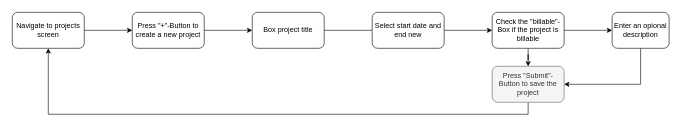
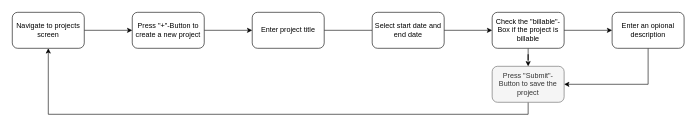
node "Box project title": label "Box project title" -> "Enter project title"
node "Select start date and end new": label "Select start date and end new" -> "Select start date and end date"
node "Enter an opional description": size 57x36 -> 72x36
